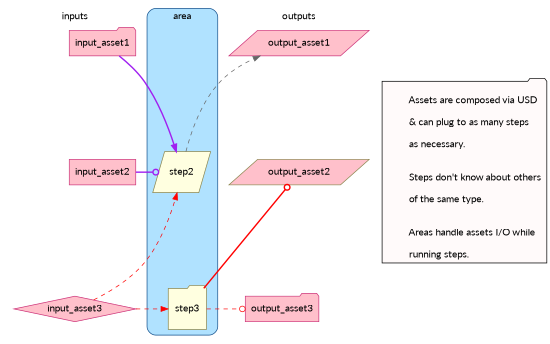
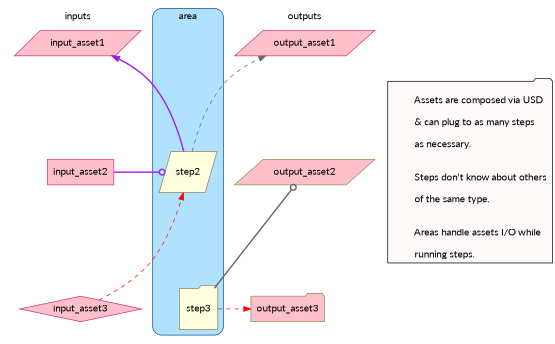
node "input_asset1": shape folder -> parallelogram
edge "input_asset1" -> "step2": reversed
edge "step3" -> "output_asset2": color red -> gray40
edge "input_asset3" -> "step3": removed
edge "step3" -> "output_asset3": arrowhead odot -> normal
node "output_asset3": color violetred3 -> khaki4
